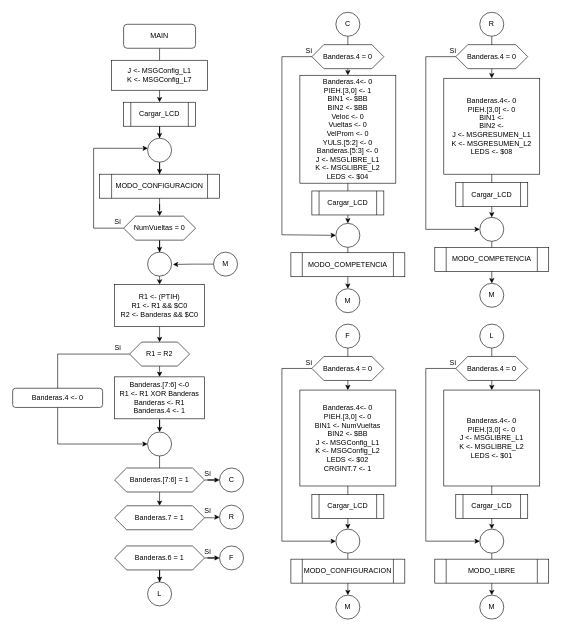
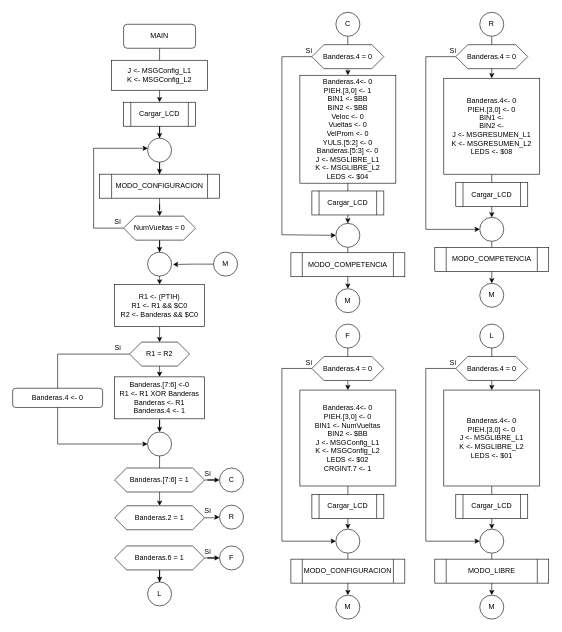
node "J <- MSGConfig_L1 K <- MSGConfig_L7": label "J <- MSGConfig_L1 K <- MSGConfig_L7" -> "J <- MSGConfig_L1 K <- MSGConfig_L2"
node "Banderas.7 = 1": label "Banderas.7 = 1" -> "Banderas.2 = 1"
